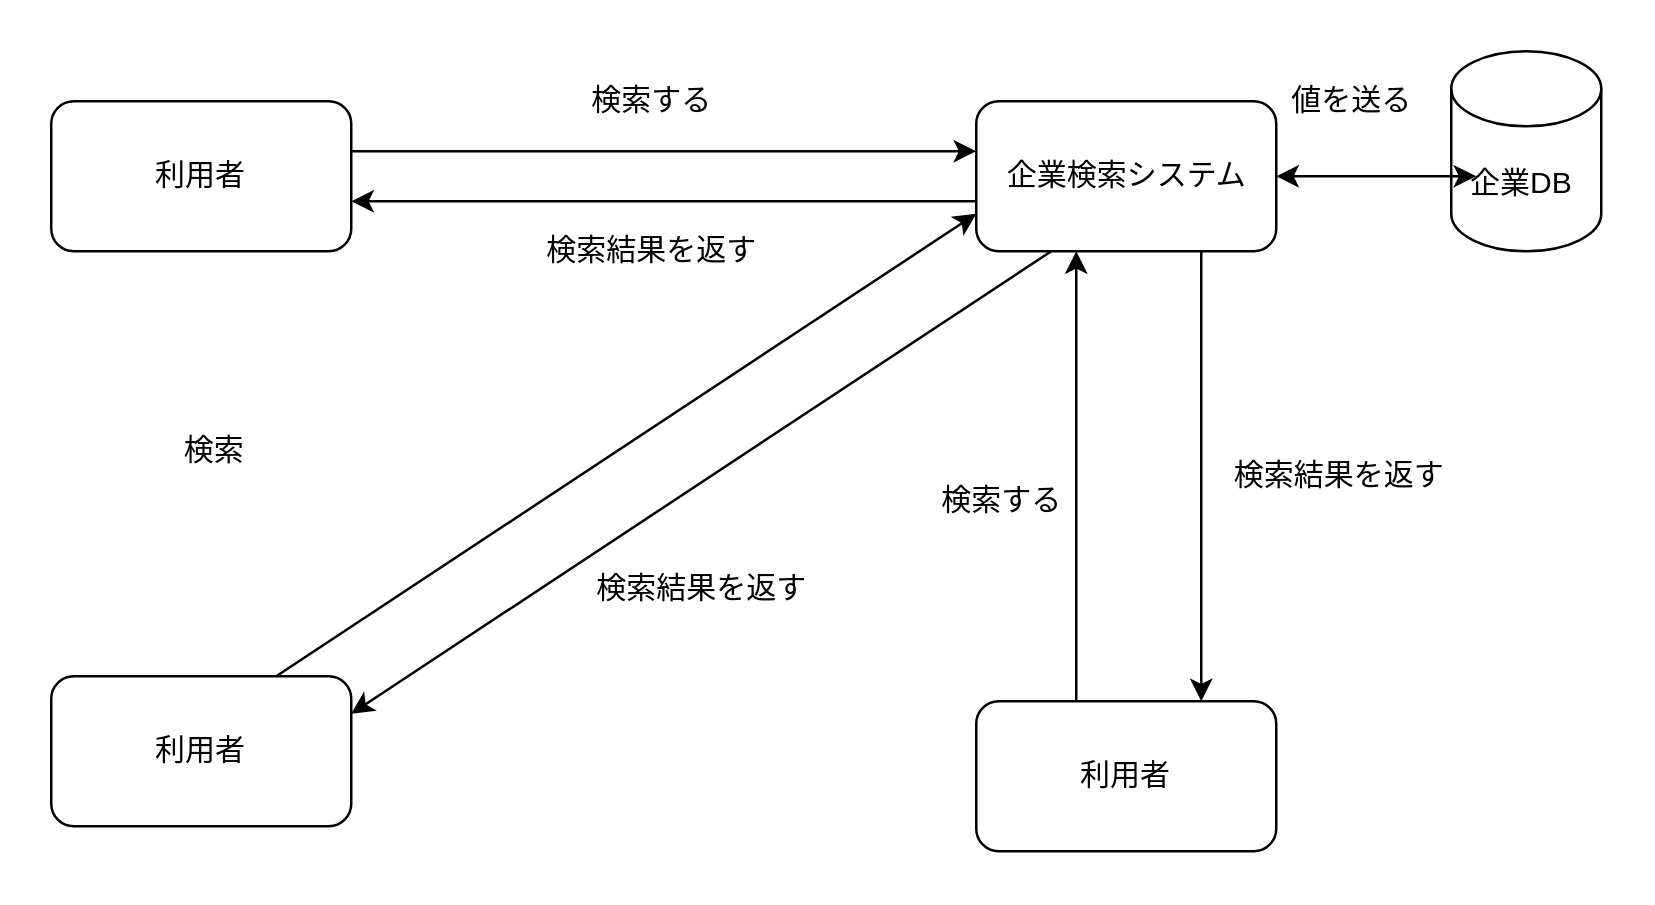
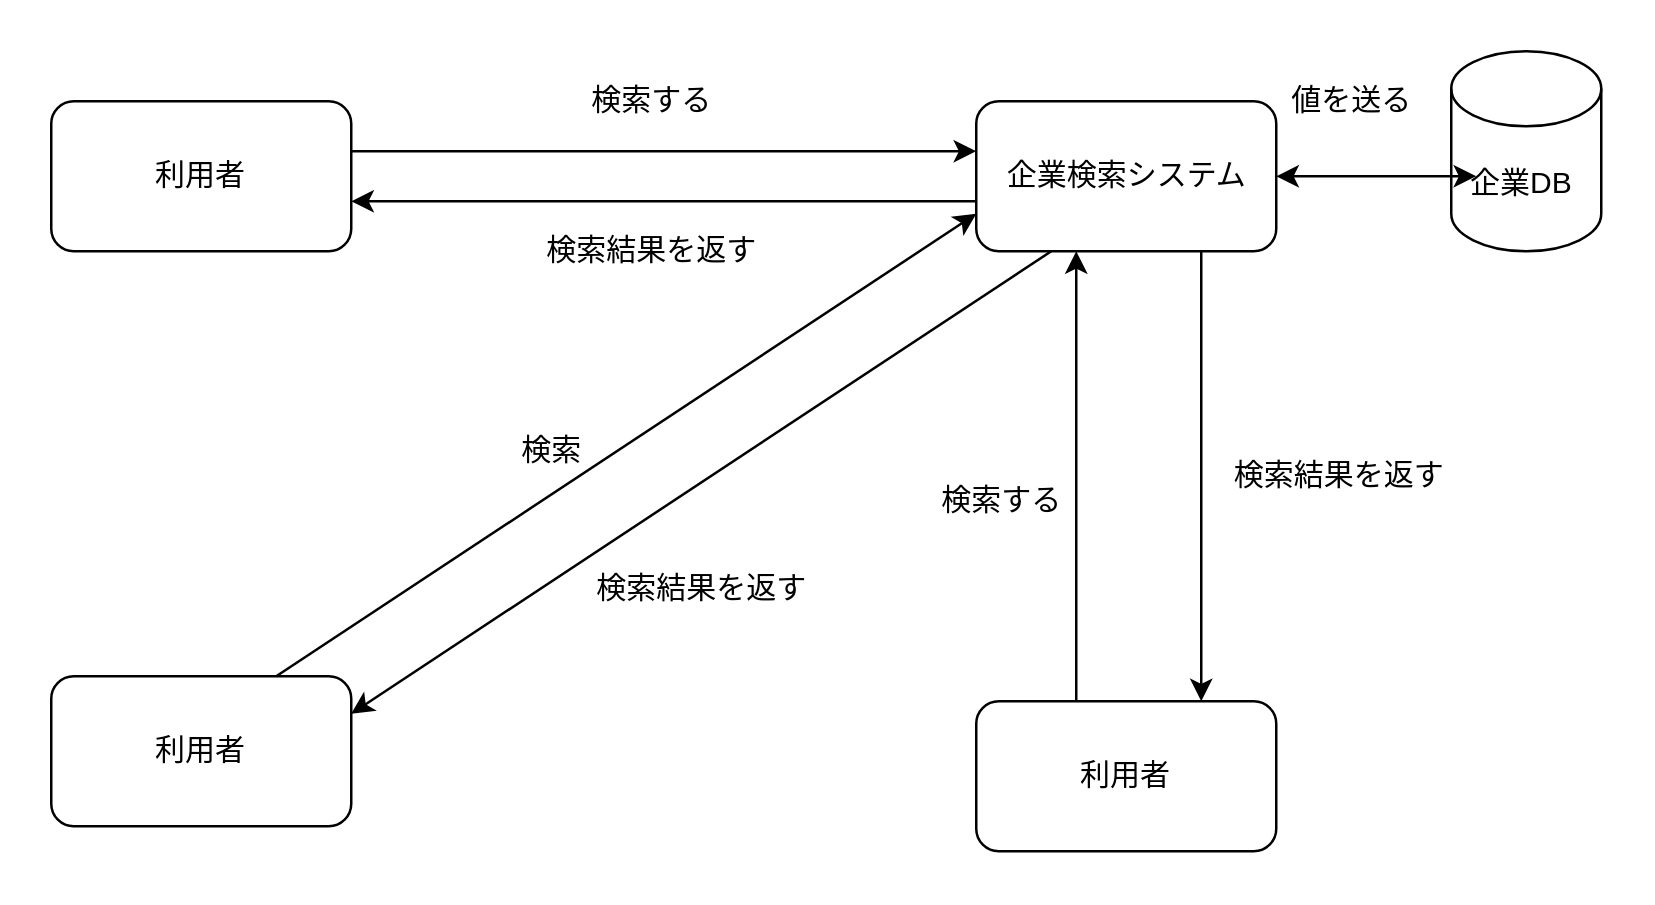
node "検索": moved (214, 451) -> (551, 451)
